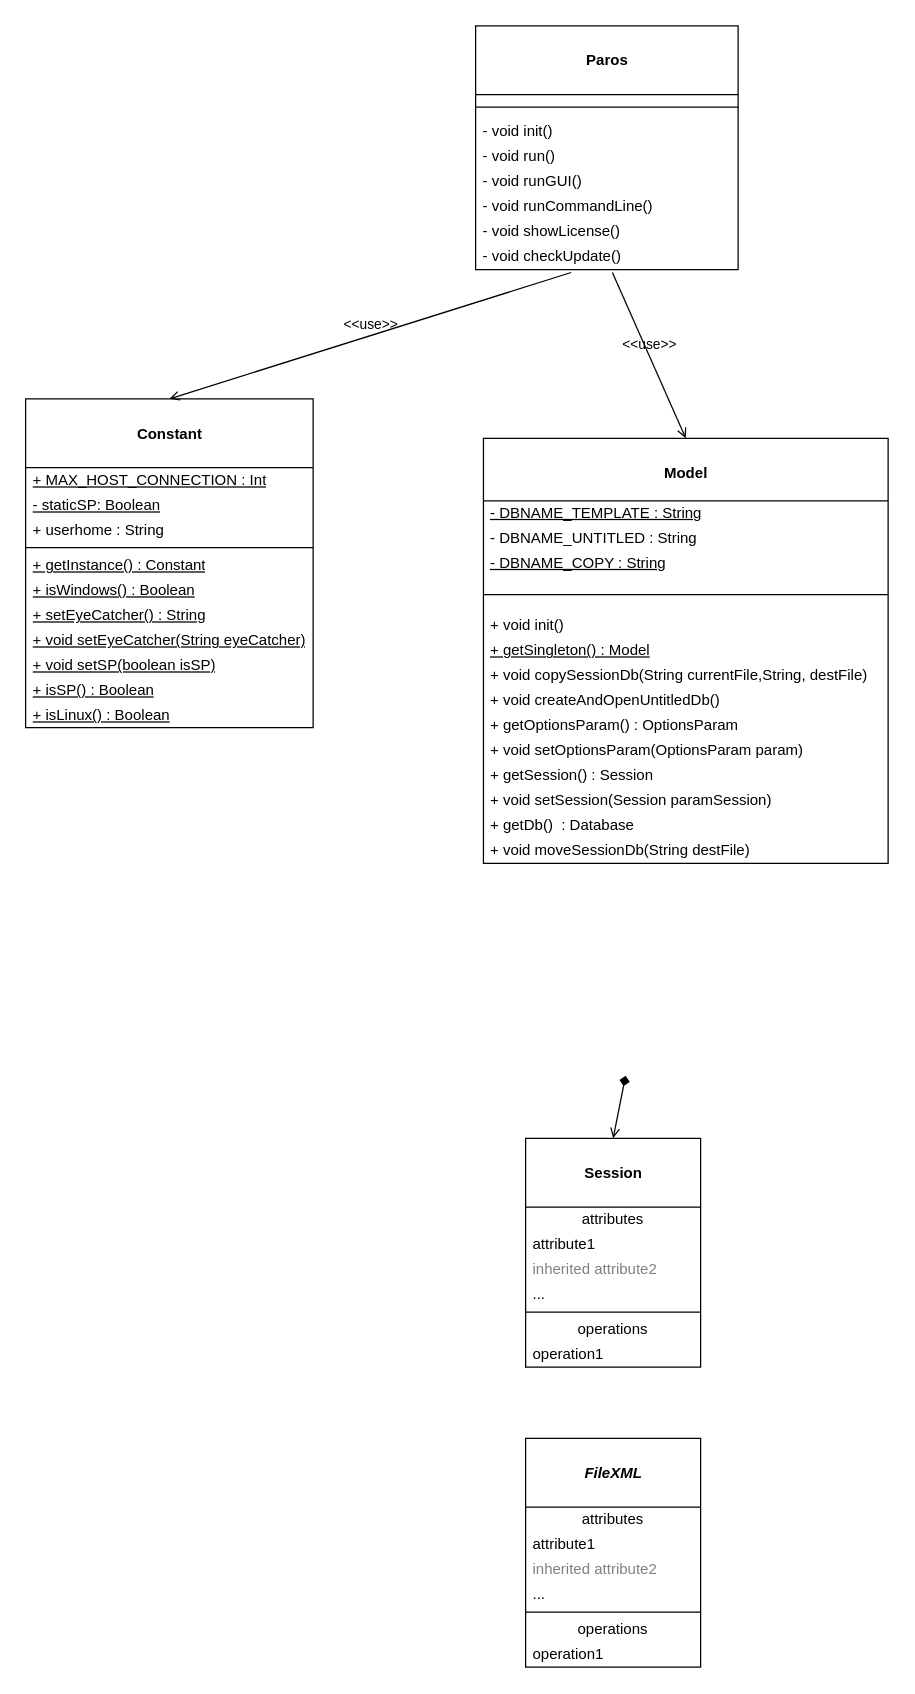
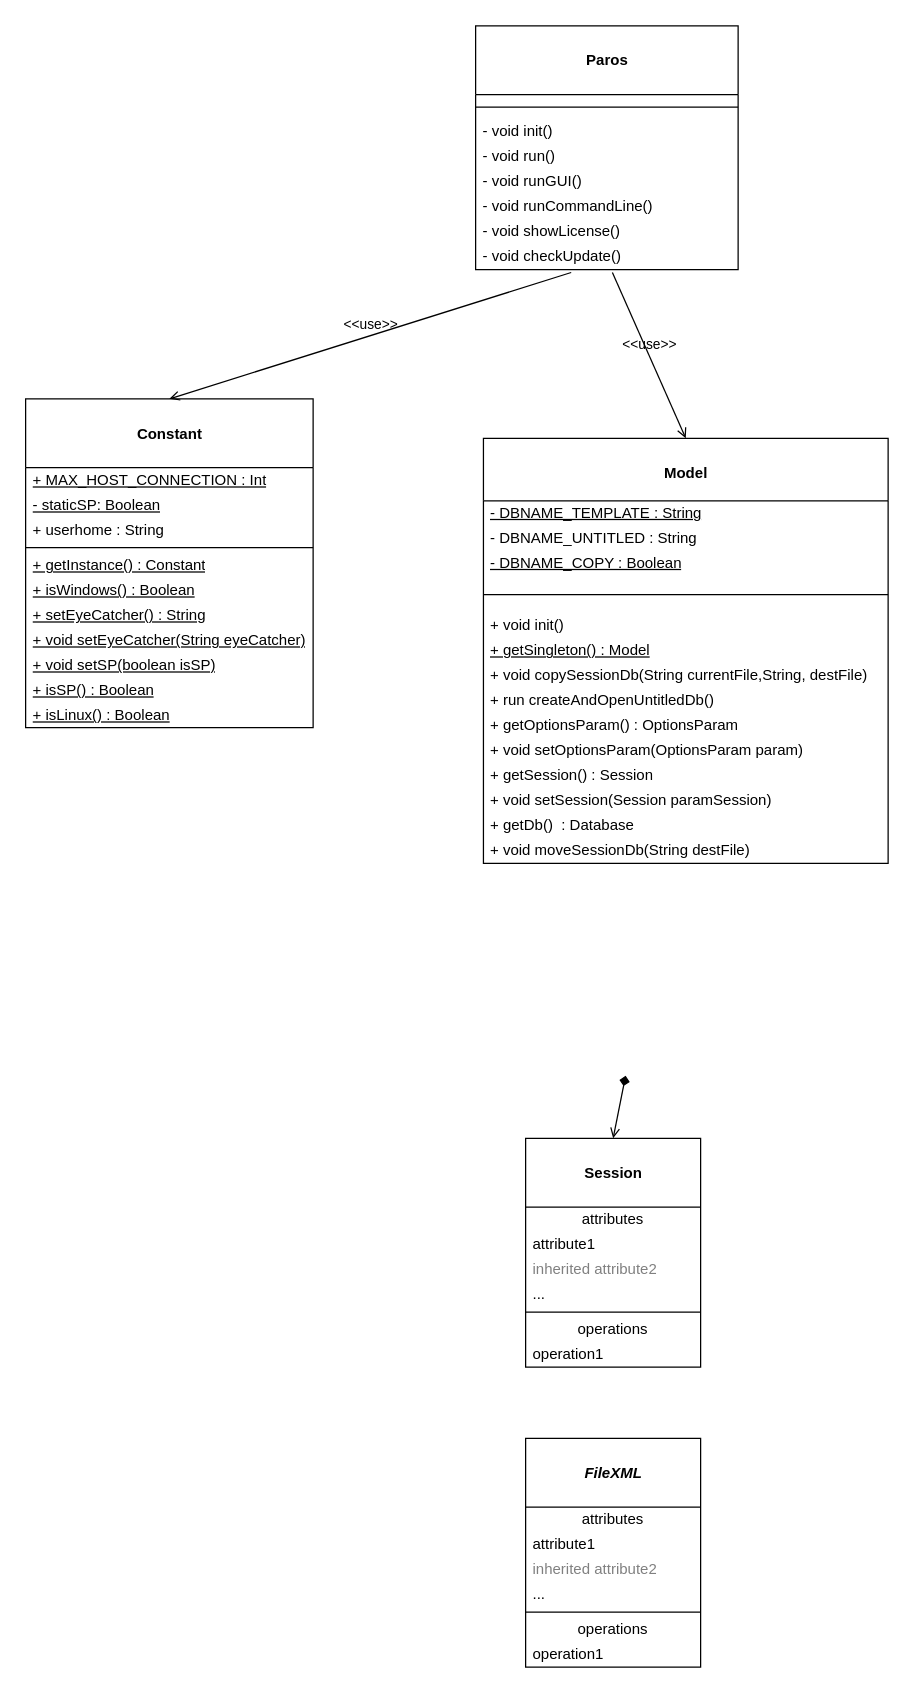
node "- DBNAME_COPY : String": label "- DBNAME_COPY : String" -> "- DBNAME_COPY : Boolean"
node "+ void createAndOpenUntitledDb()": label "+ void createAndOpenUntitledDb()" -> "+ run createAndOpenUntitledDb()"
